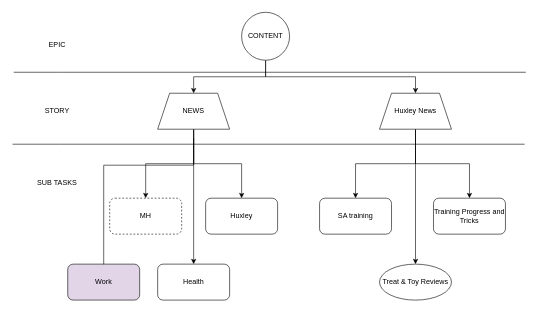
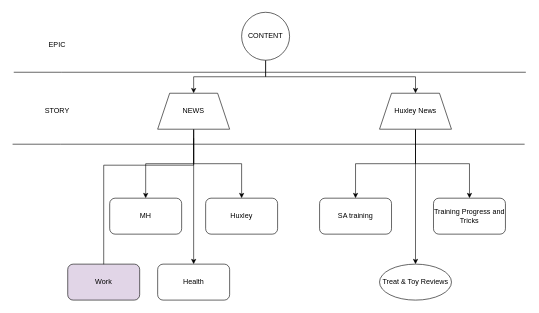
node "SUB TASKS": removed
node "MH": style dashed -> solid
